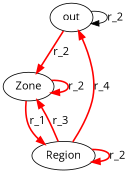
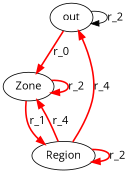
edge "out" -> "Zone": label "r_2" -> "r_0"
edge "Region" -> "Zone": label "r_3" -> "r_4"
